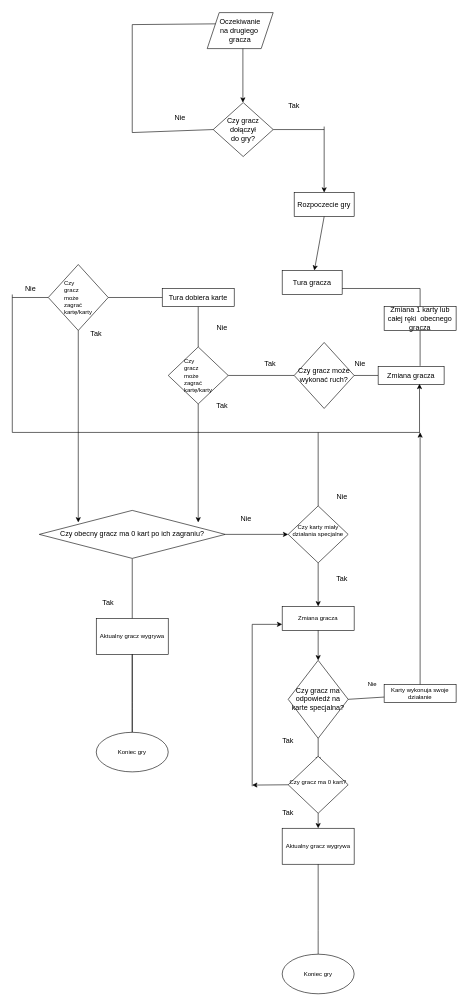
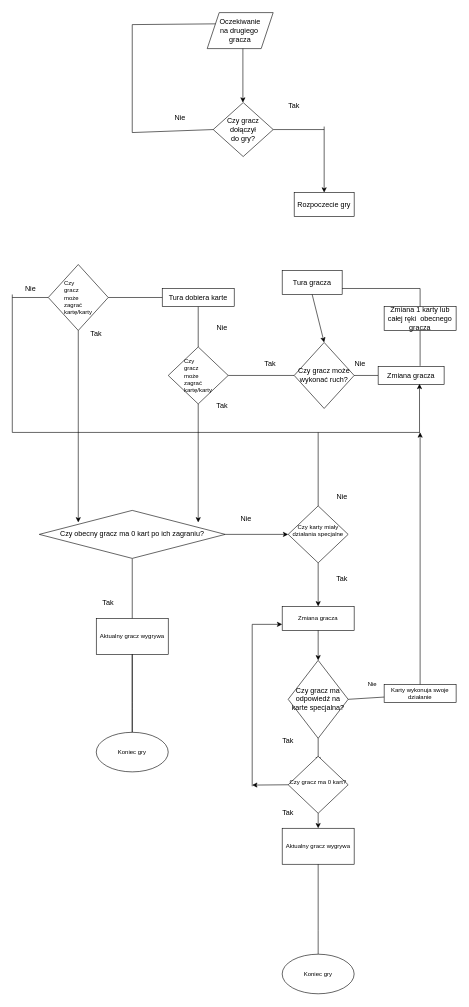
edge "Rozpoczecie gry" -> "Tura gracza": removed
edge "Tura gracza" -> "Czy gracz może wykonać ruch?": added
